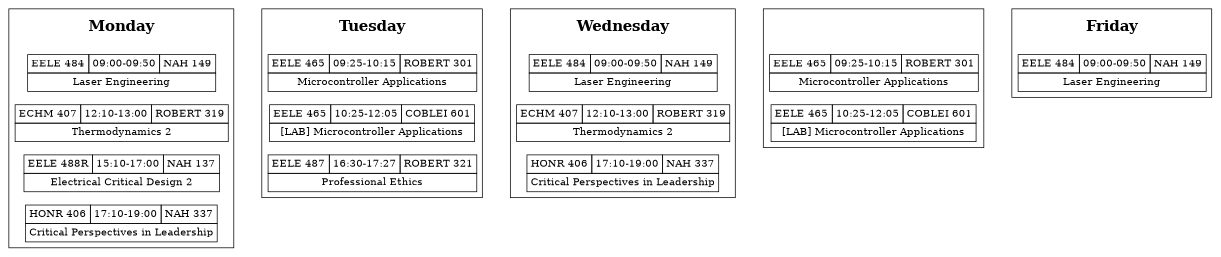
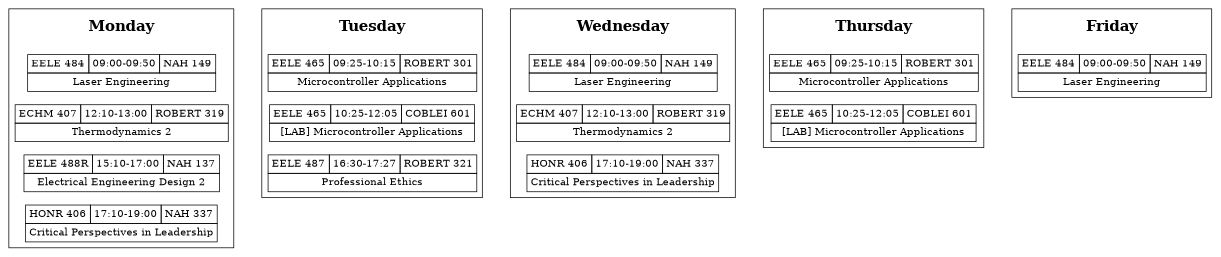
node "Thursday": added
node "EELE 488R": text "Electrical Critical Design 2" -> "Electrical Engineering Design 2"
